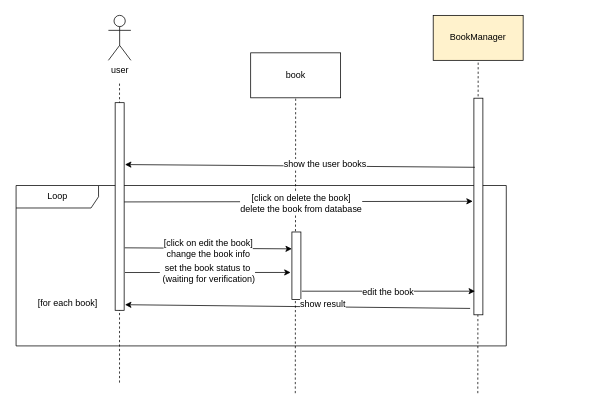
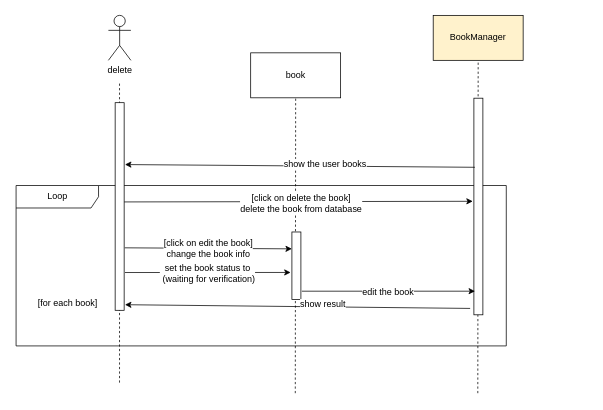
node "user": label "user" -> "delete"
